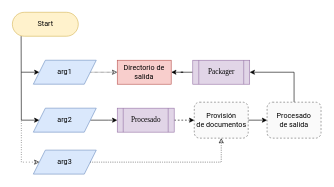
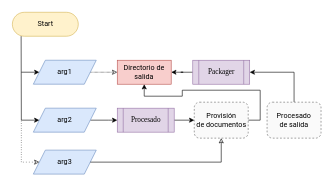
edge "Procesado" -> "Provisión de documentos": style dashed -> solid
edge "Provisión de documentos" -> "Procesado de salida": now "Provisión de documentos" -> "Directorio de salida"
edge "arg3" -> "Provisión de documentos": style dashed -> solid
